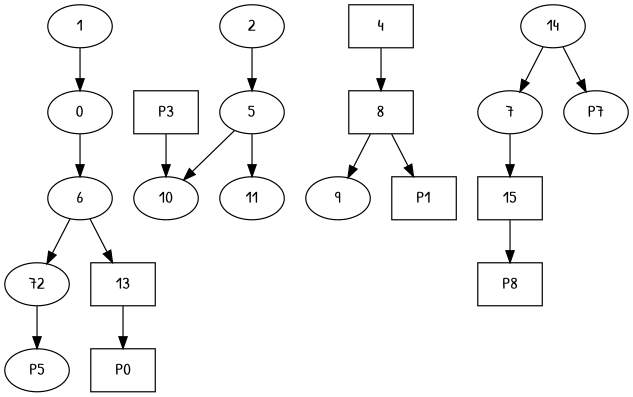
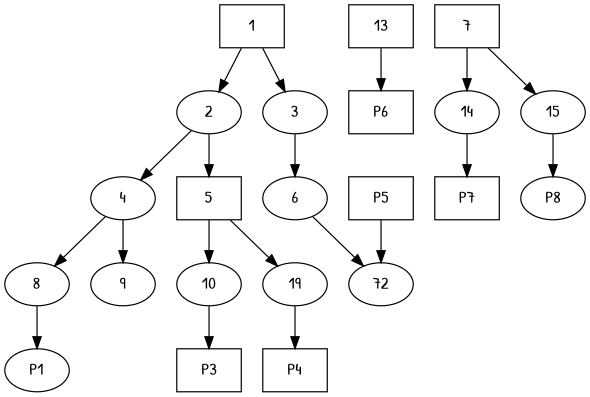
node "1": shape ellipse -> box
node "4": shape box -> ellipse
edge "14" -> "7": reversed
edge "1" -> "2": added
node "0": label "0" -> "3"
node "5": shape ellipse -> box
node "8": shape box -> ellipse
node "7": shape ellipse -> box
node "P7": shape ellipse -> box
edge "P3" -> "10": reversed
edge "2" -> "4": added
edge "8" -> "9": now "4" -> "9"
node "11": label "11" -> "19"
node "P1": shape box -> ellipse
node "15": shape box -> ellipse
edge "6" -> "13": removed
node "P8": shape box -> ellipse
edge "72" -> "P5": reversed
node "P5": shape ellipse -> box
node "P0": label "P0" -> "P6"
node "P4": added
